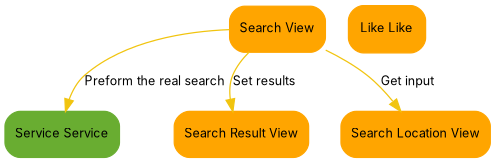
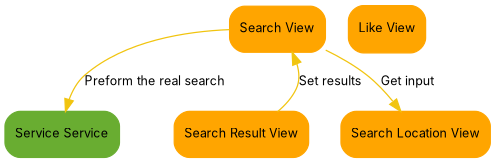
node "Like Like": label "Like Like" -> "Like View"
edge "Search View" -> "Search Result View": reversed
